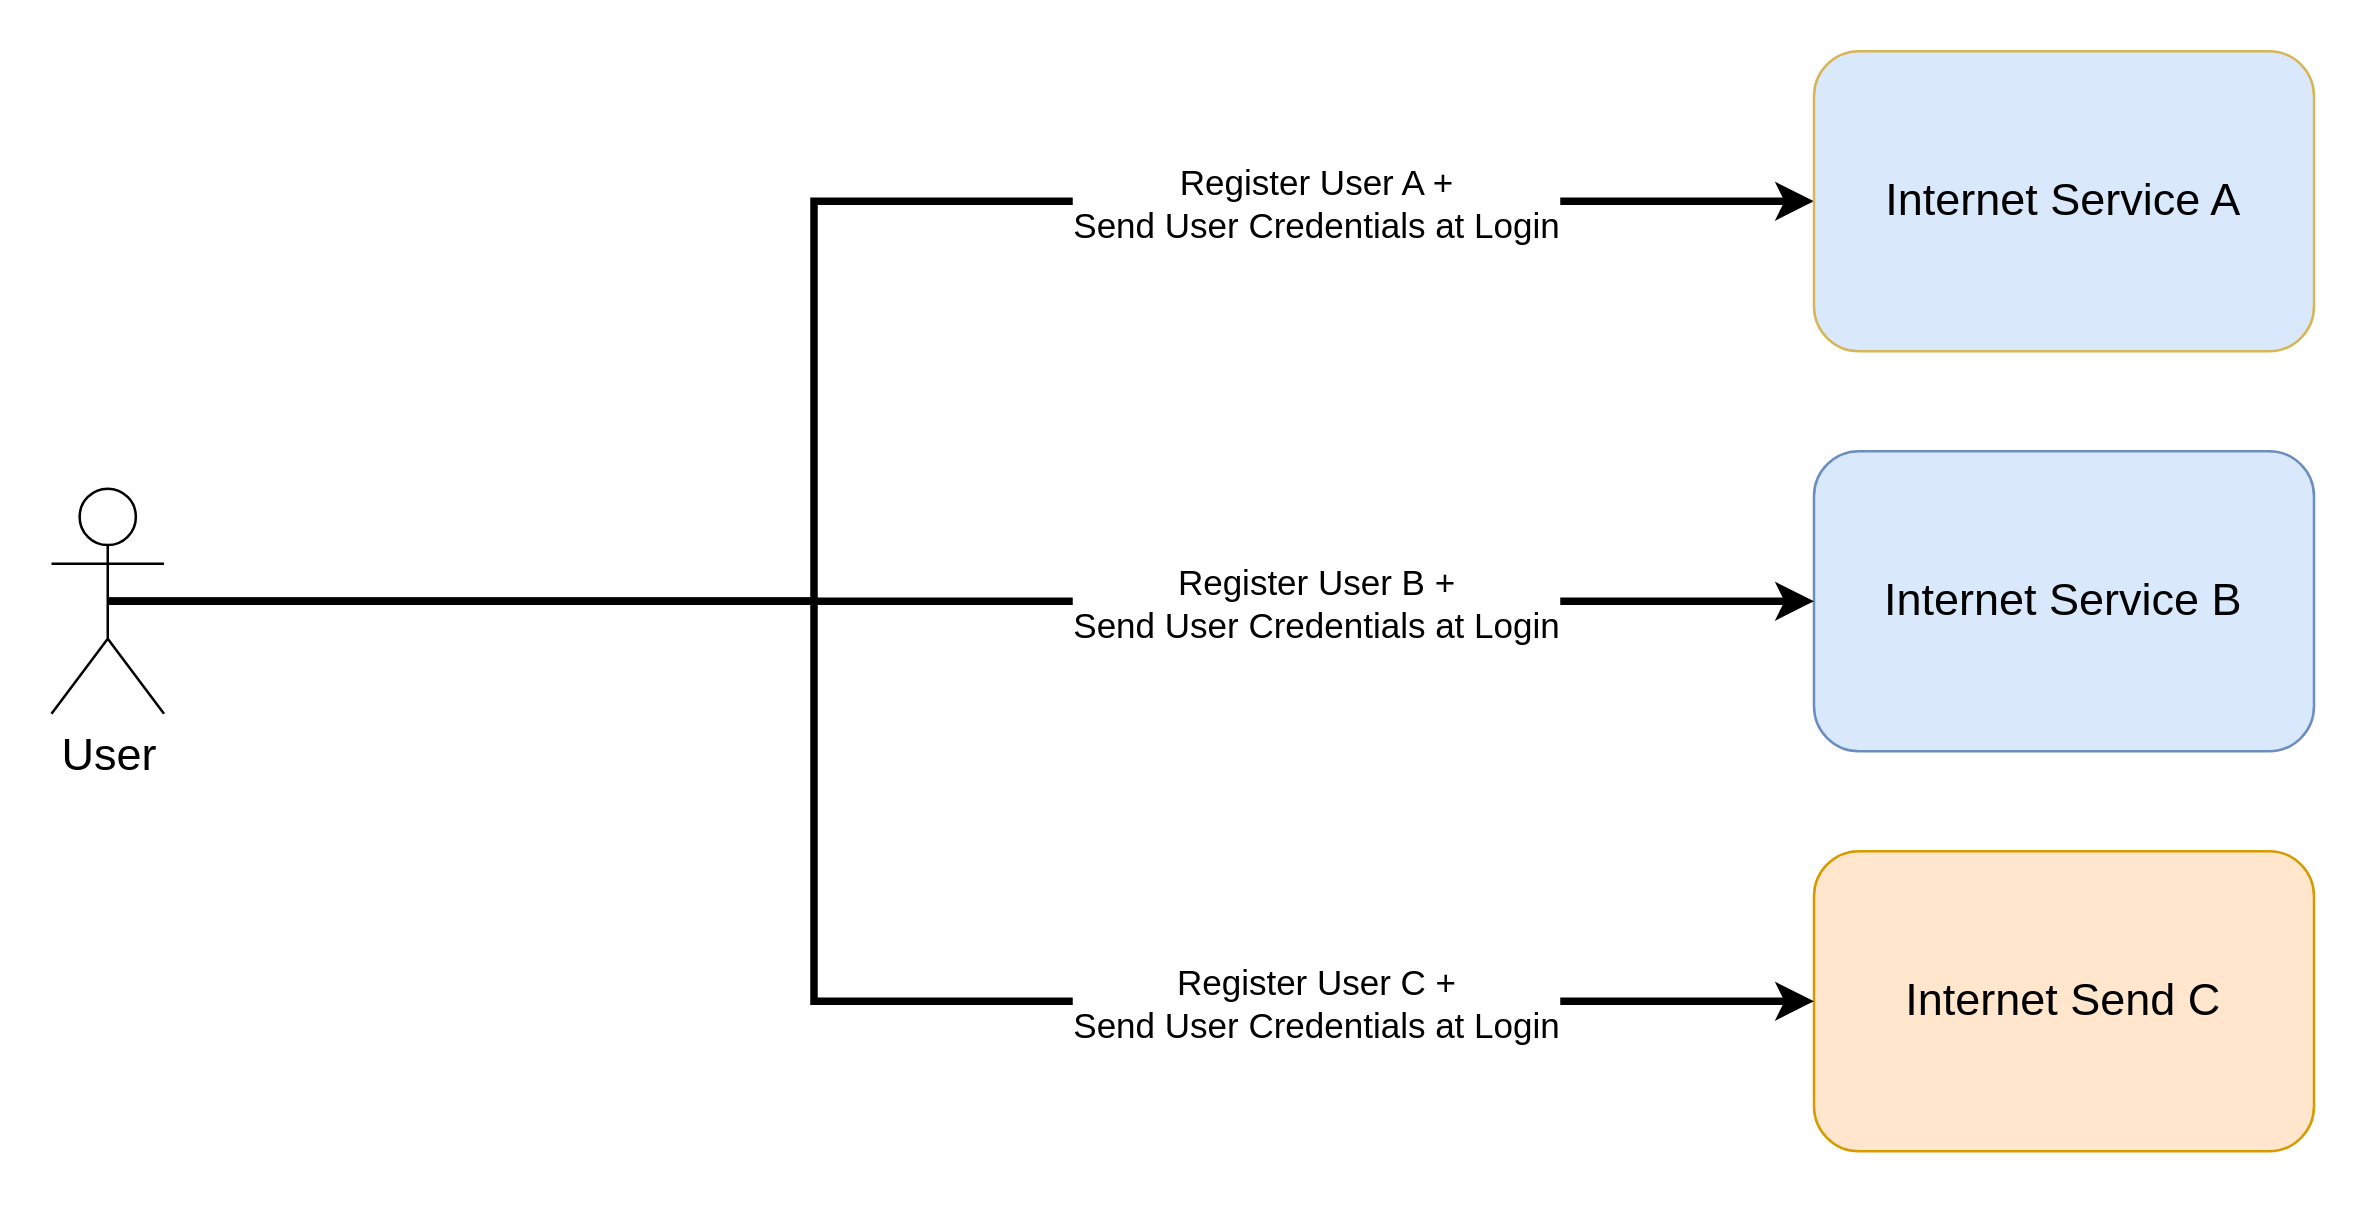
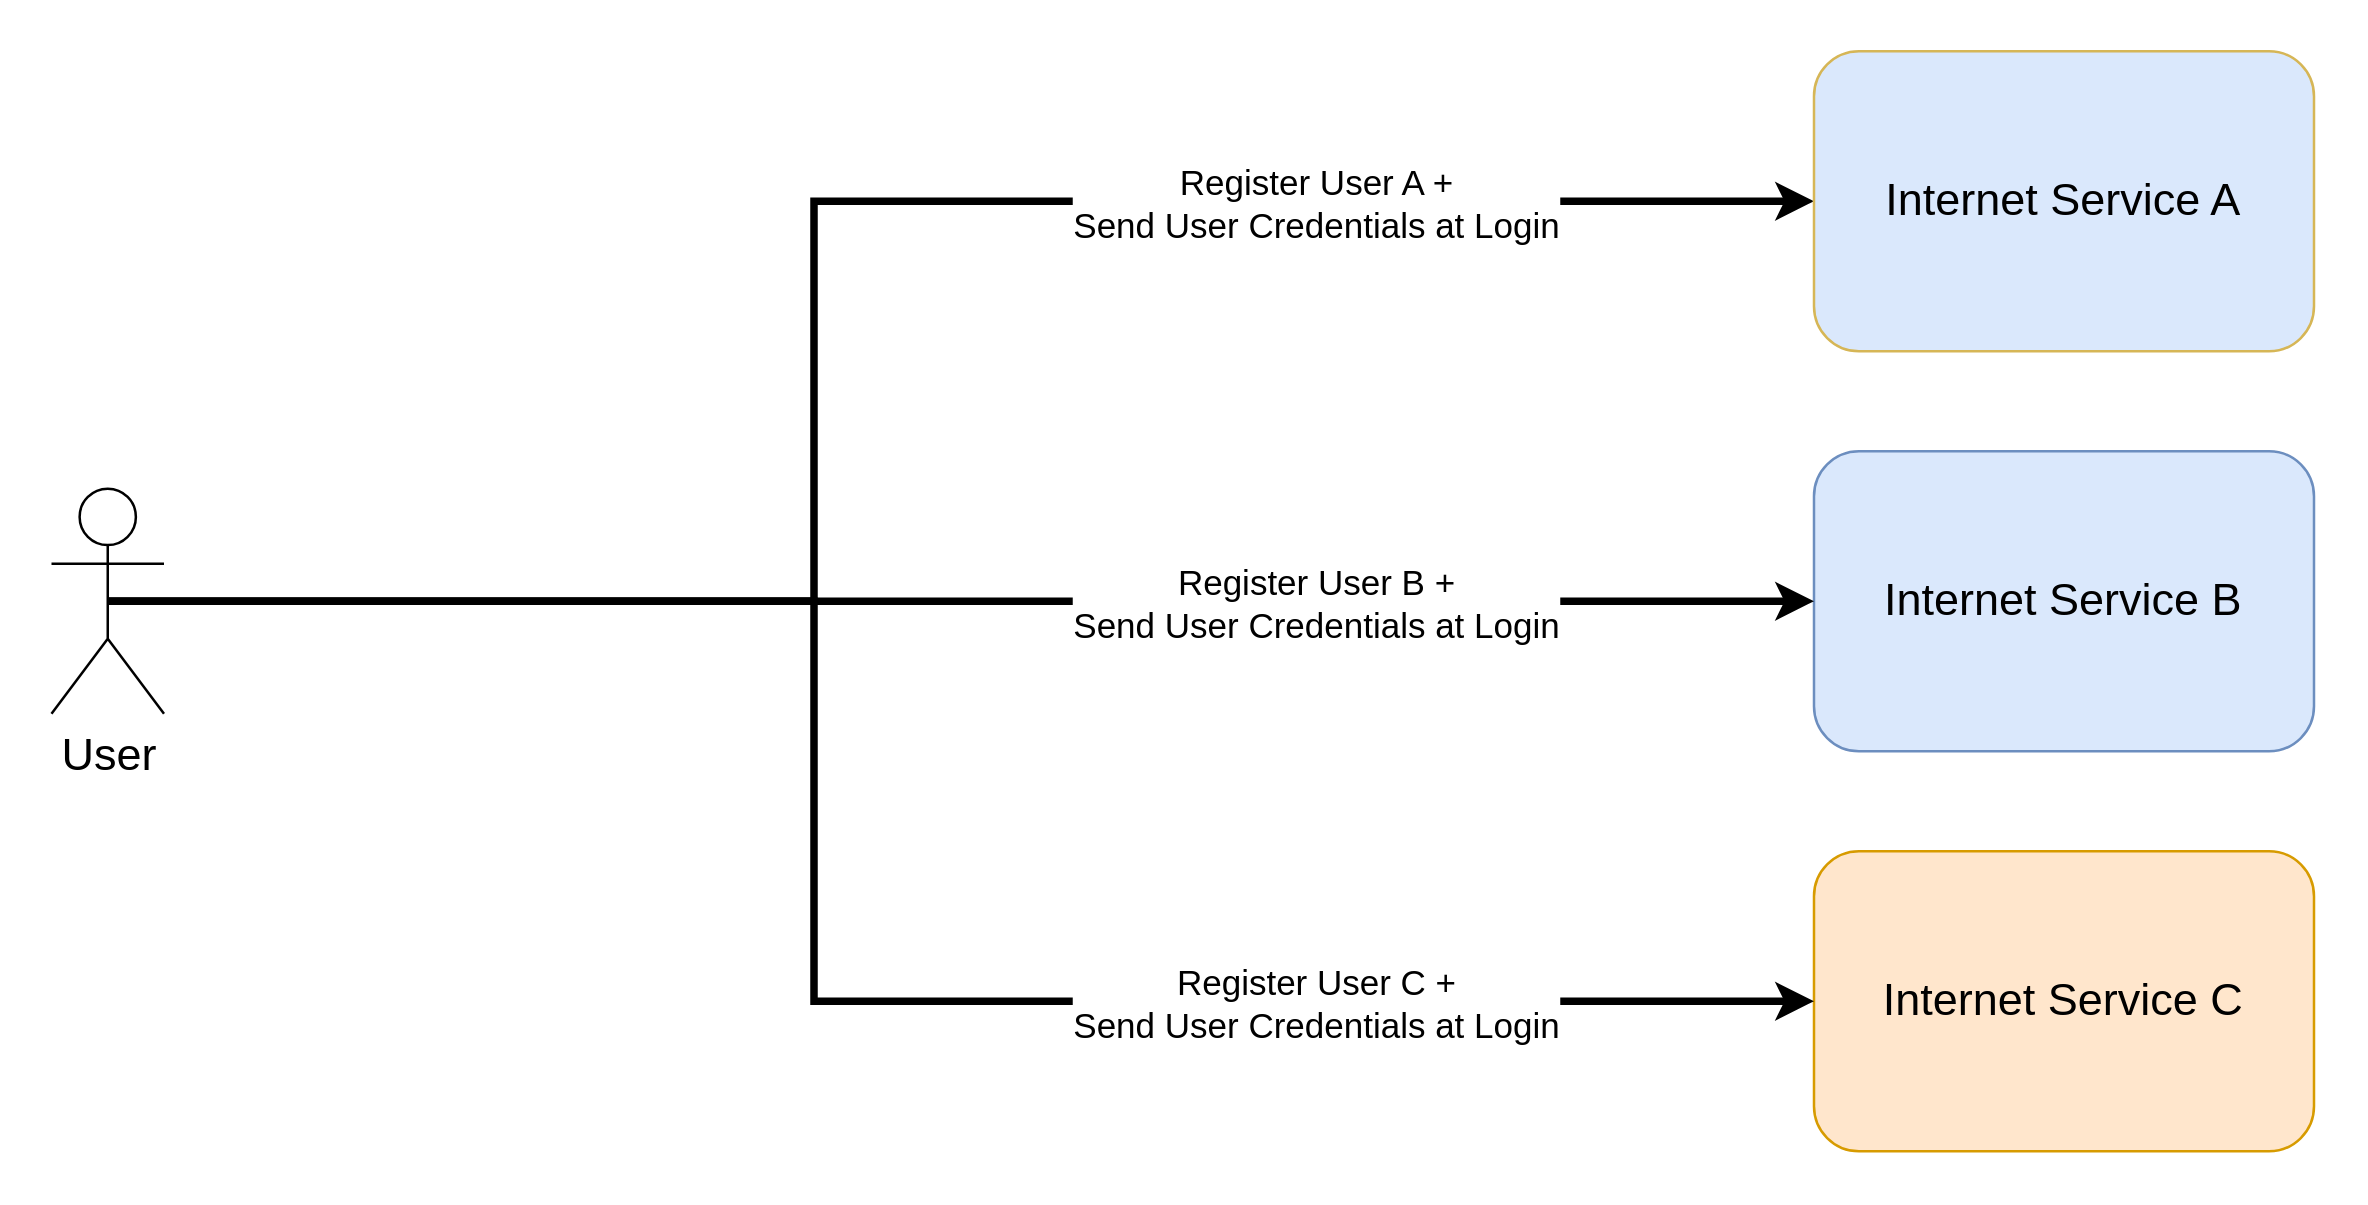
node "Internet Send C": label "Internet Send C" -> "Internet Service C"
